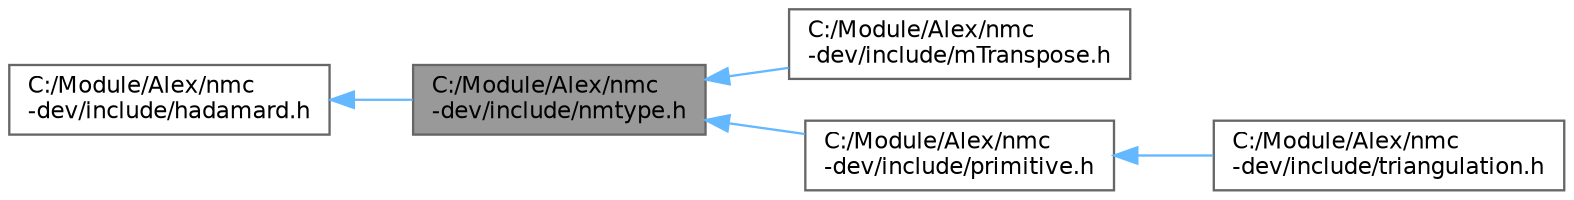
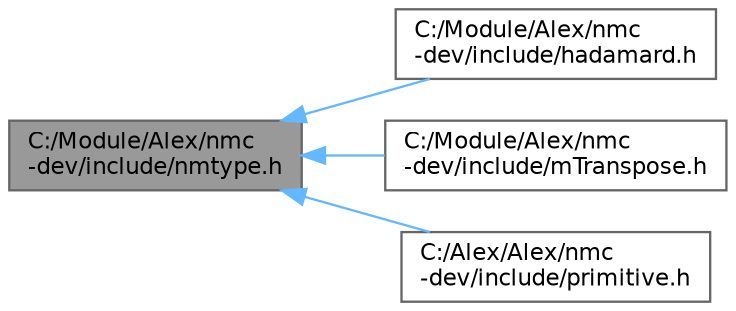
edge "C:/Module/Alex/nmc -dev/include/nmtype.h" -> "C:/Module/Alex/nmc -dev/include/hadamard.h": reversed
node "C:/Module/Alex/nmc -dev/include/primitive.h": label "C:/Module/Alex/nmc -dev/include/primitive.h" -> "C:/Alex/Alex/nmc -dev/include/primitive.h"
node "C:/Module/Alex/nmc -dev/include/triangulation.h": removed
